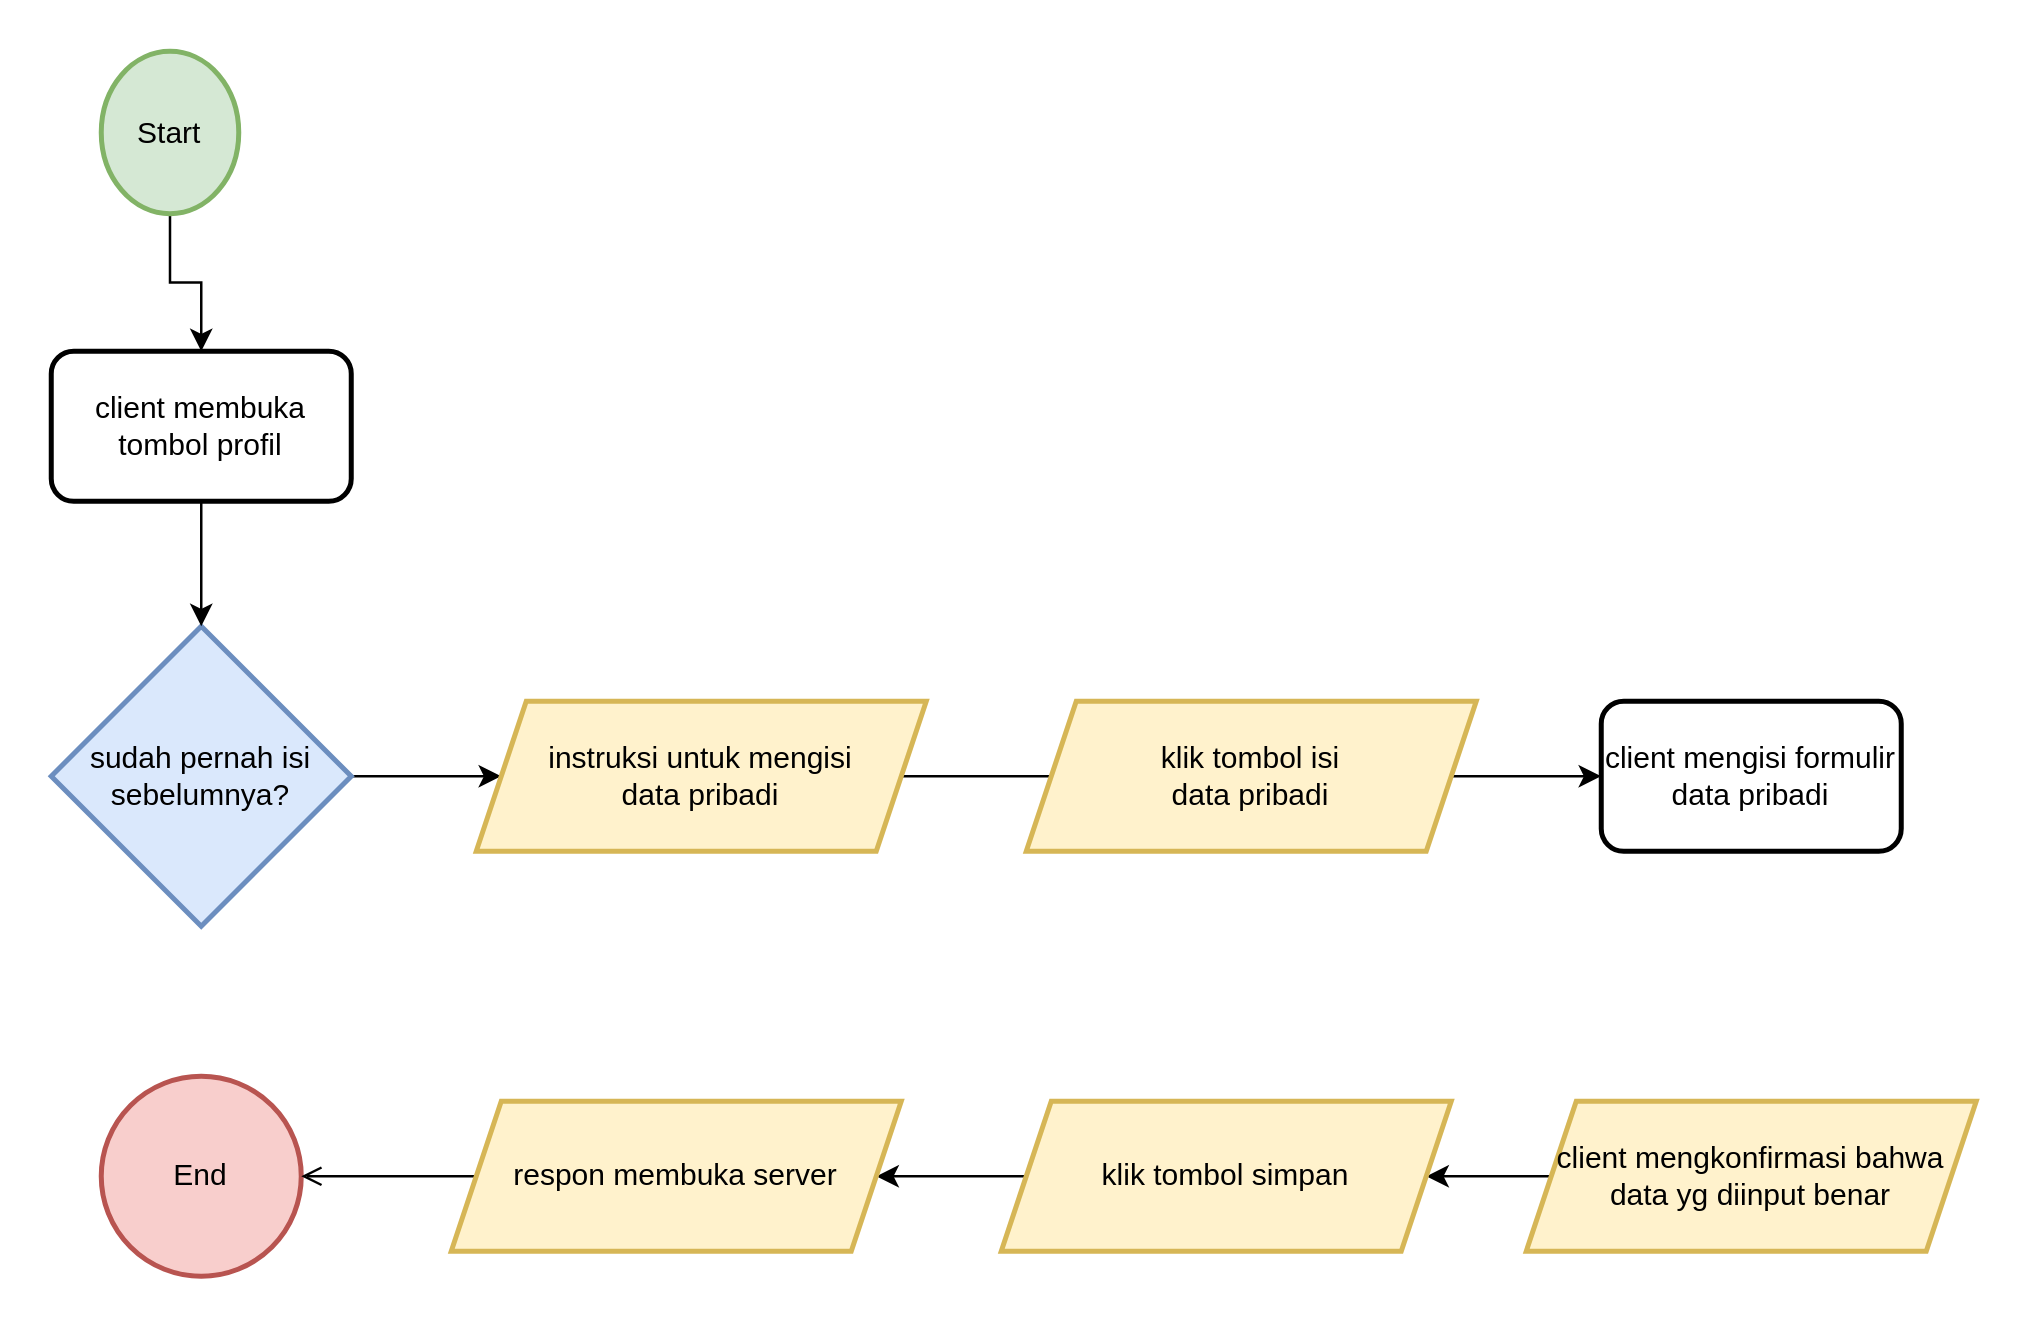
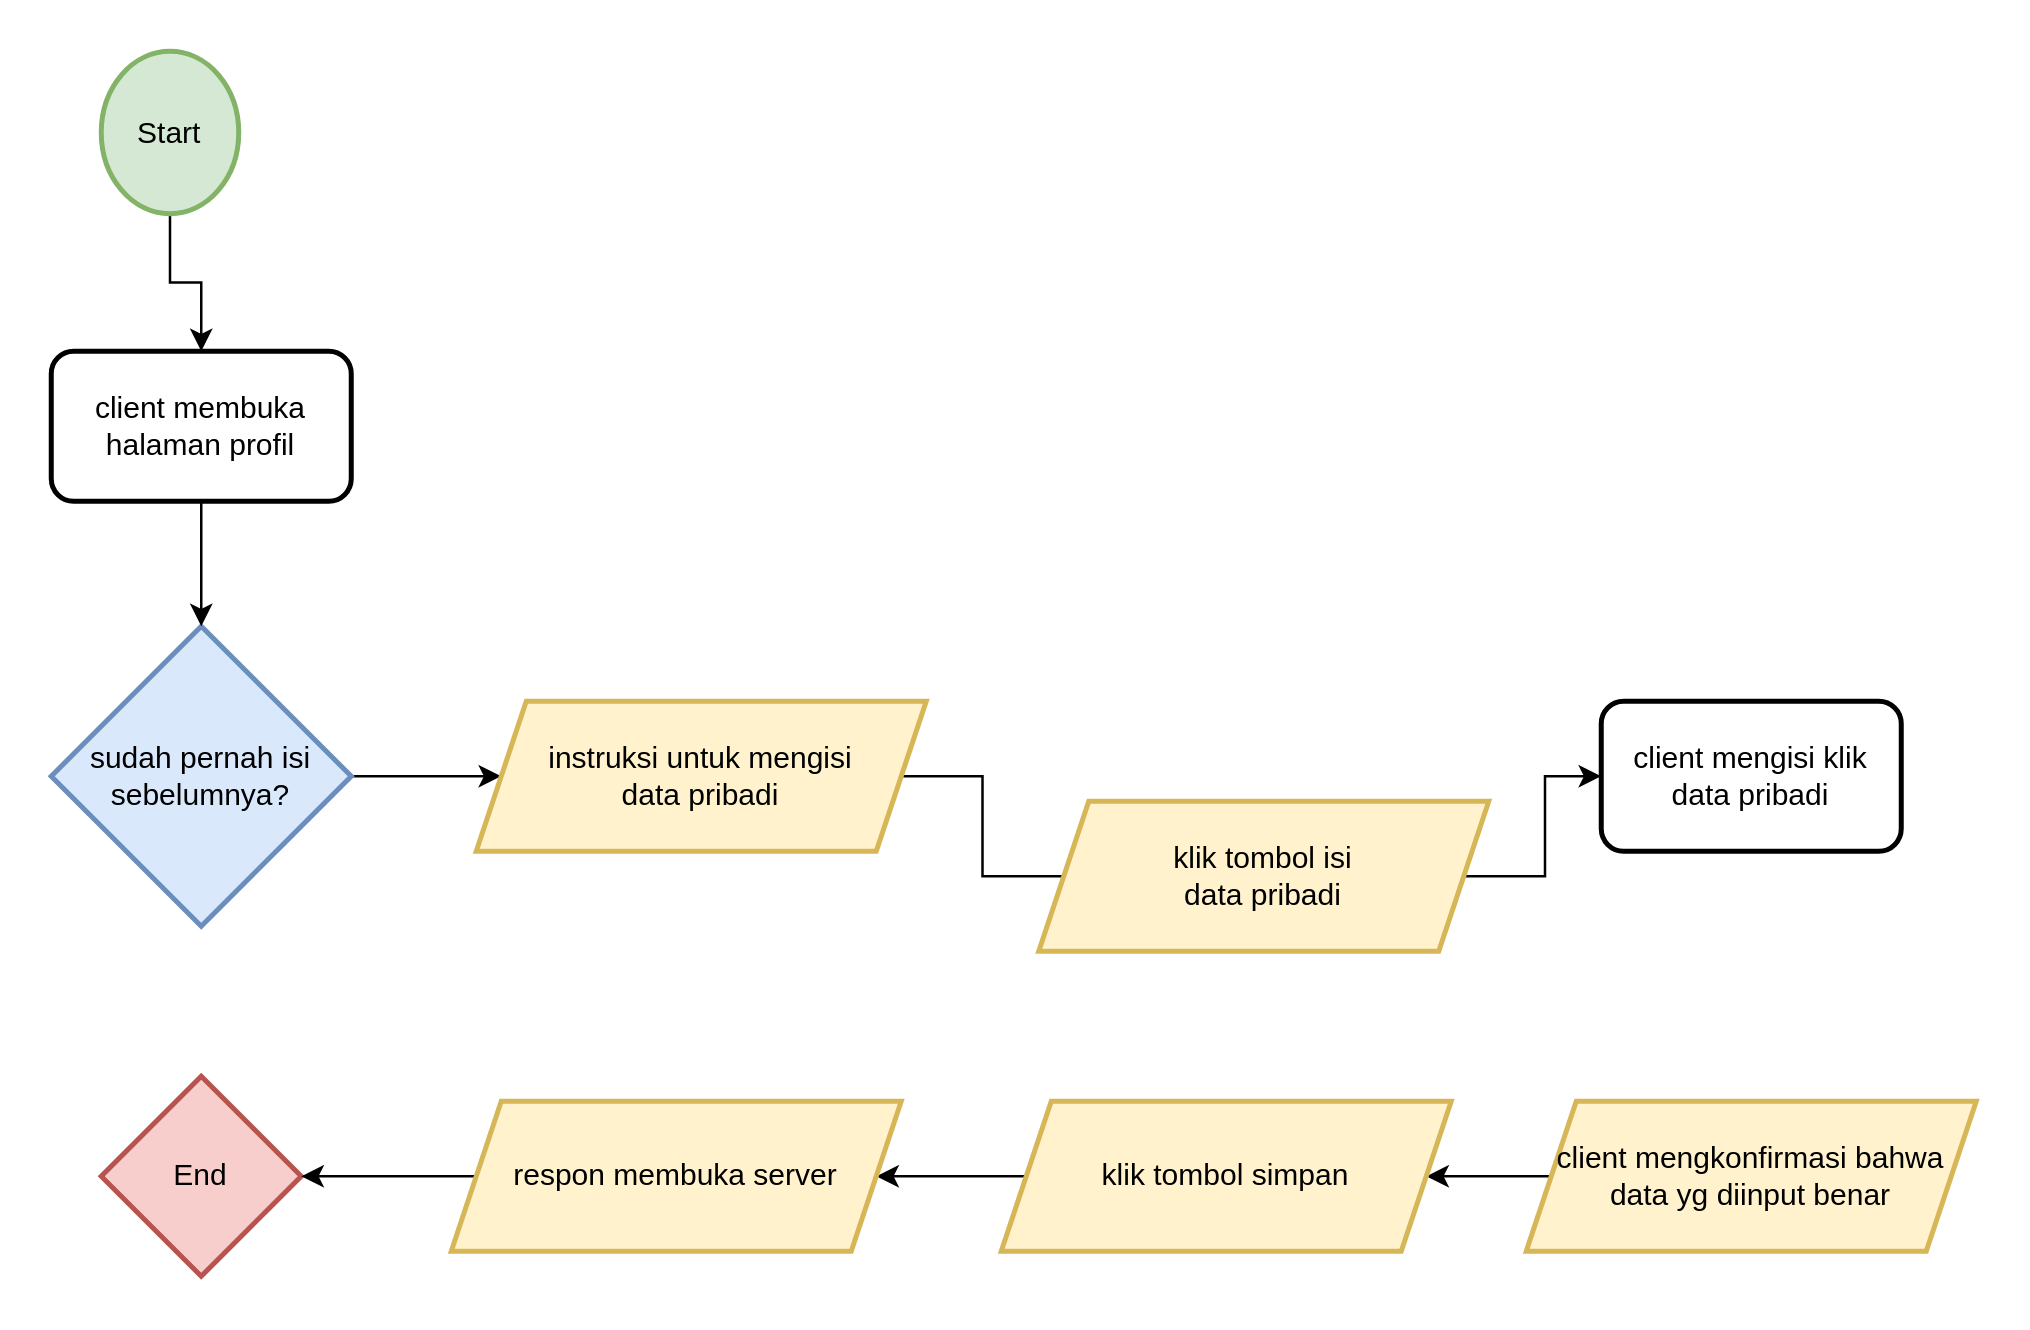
node "client membuka tombol profil": label "client membuka tombol profil" -> "client membuka halaman profil"
node "klik tombol isi data pribadi": moved (1251, 776) -> (1264, 876)
node "client mengisi formulir data pribadi": label "client mengisi formulir data pribadi" -> "client mengisi klik data pribadi"
node "End": shape ellipse -> diamond
edge "respon membuka server" -> "End": arrowhead open -> classic
